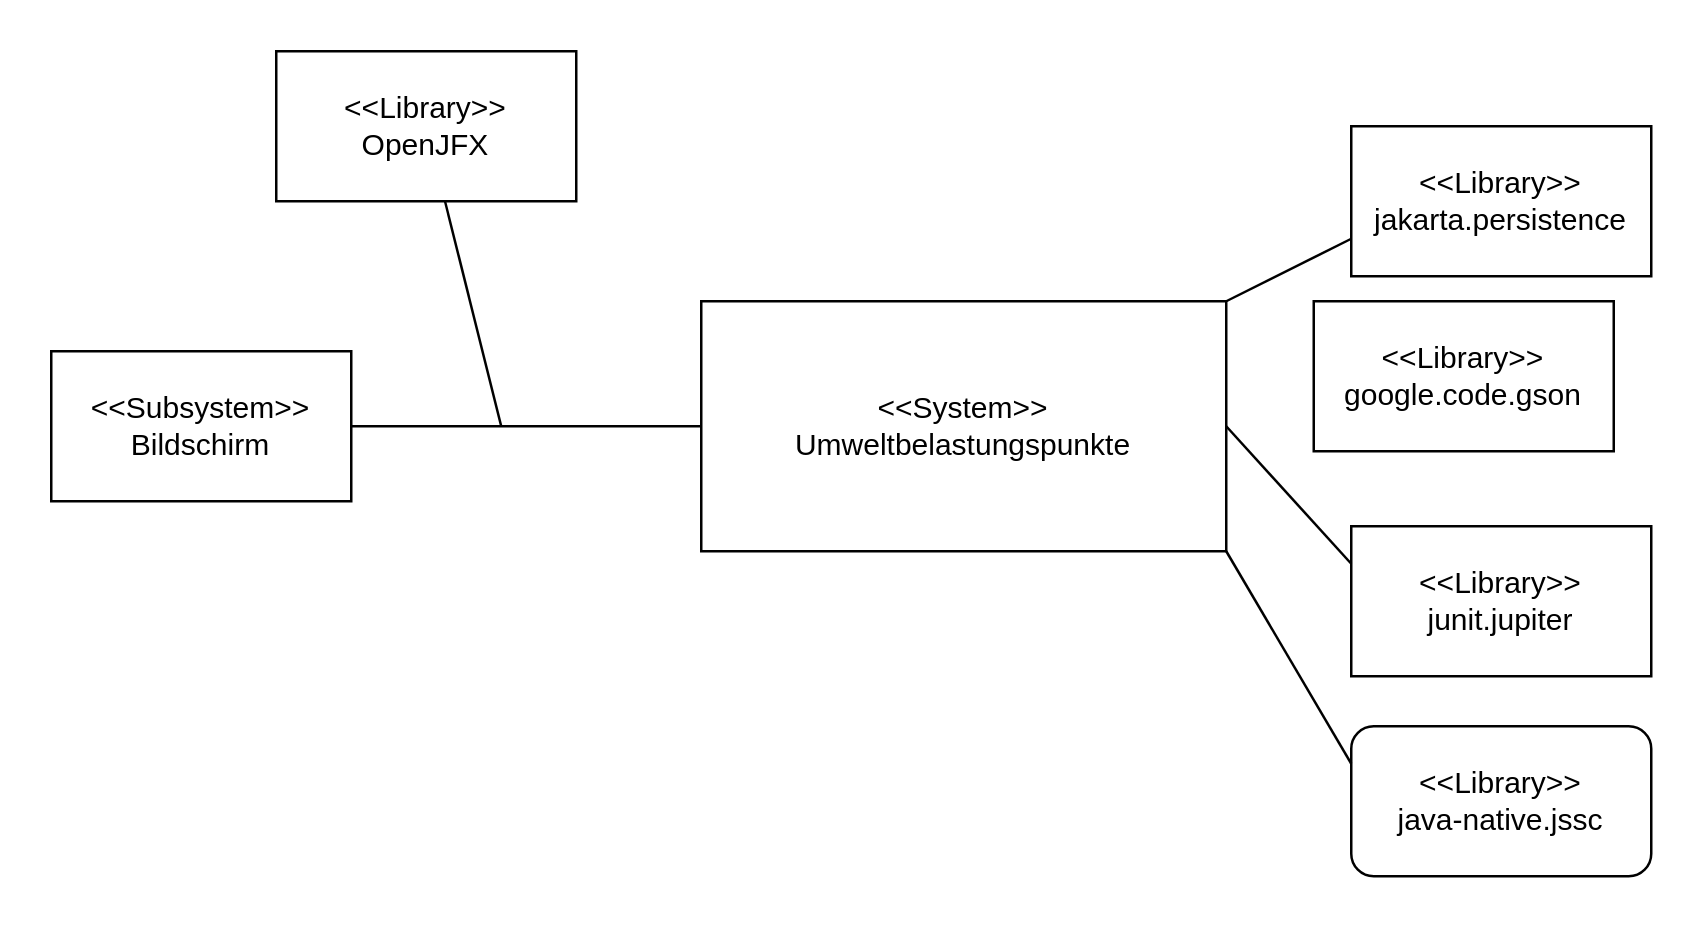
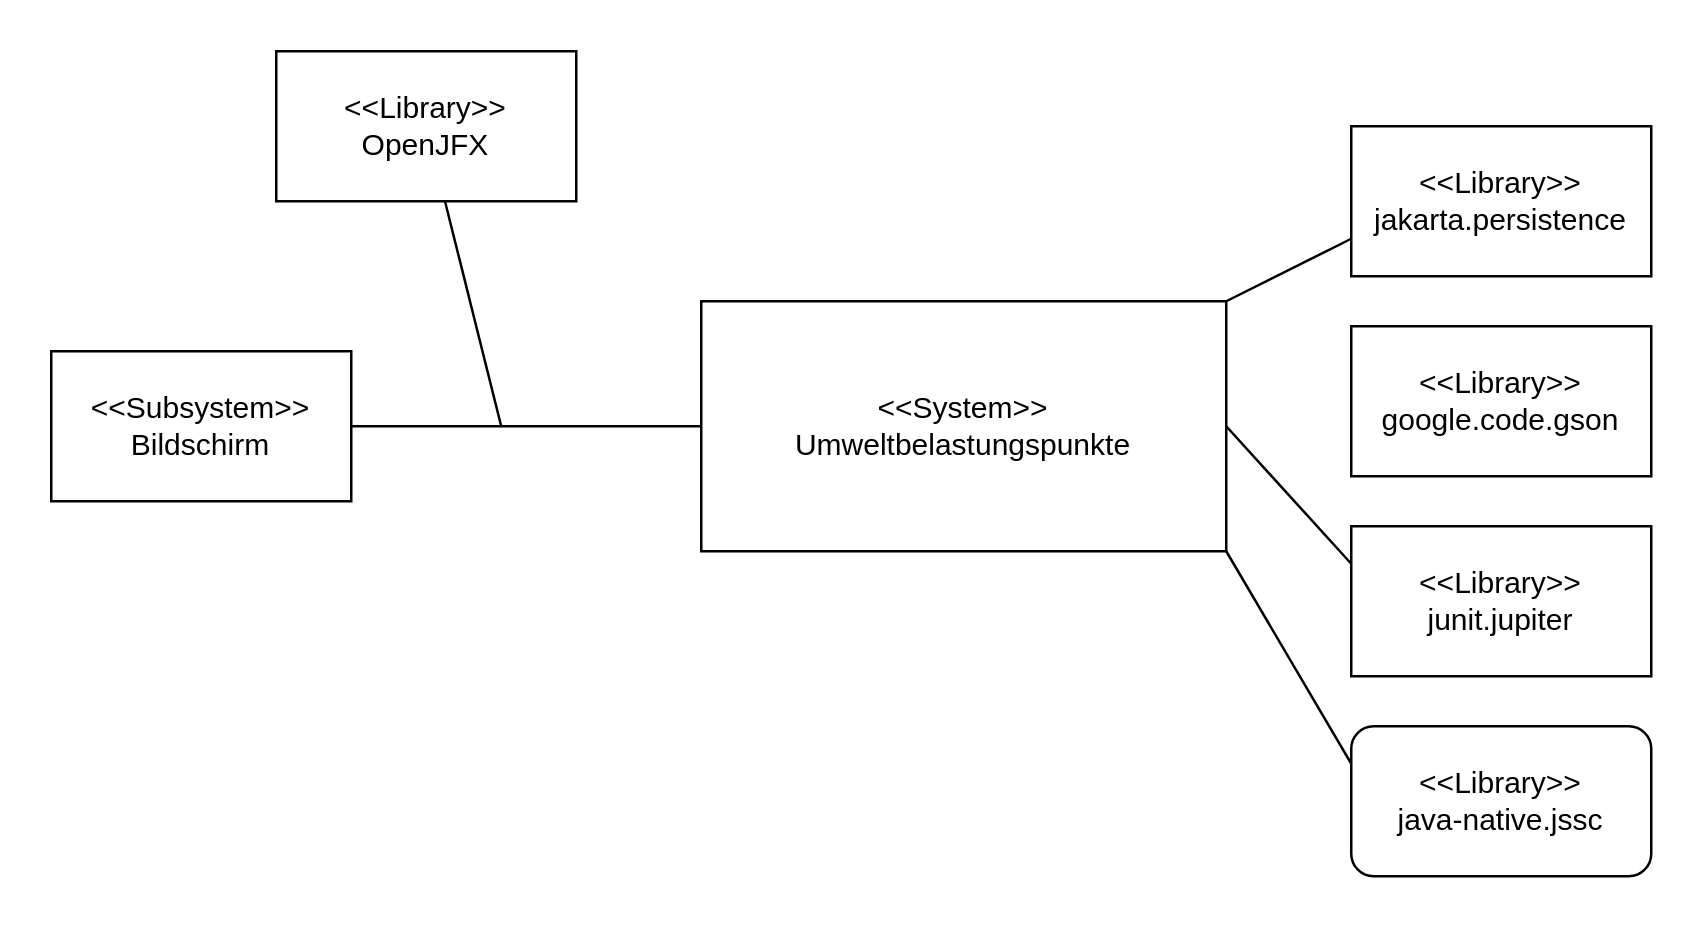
node "<<Library>> google.code.gson": moved (1464, 376) -> (1501, 401)
